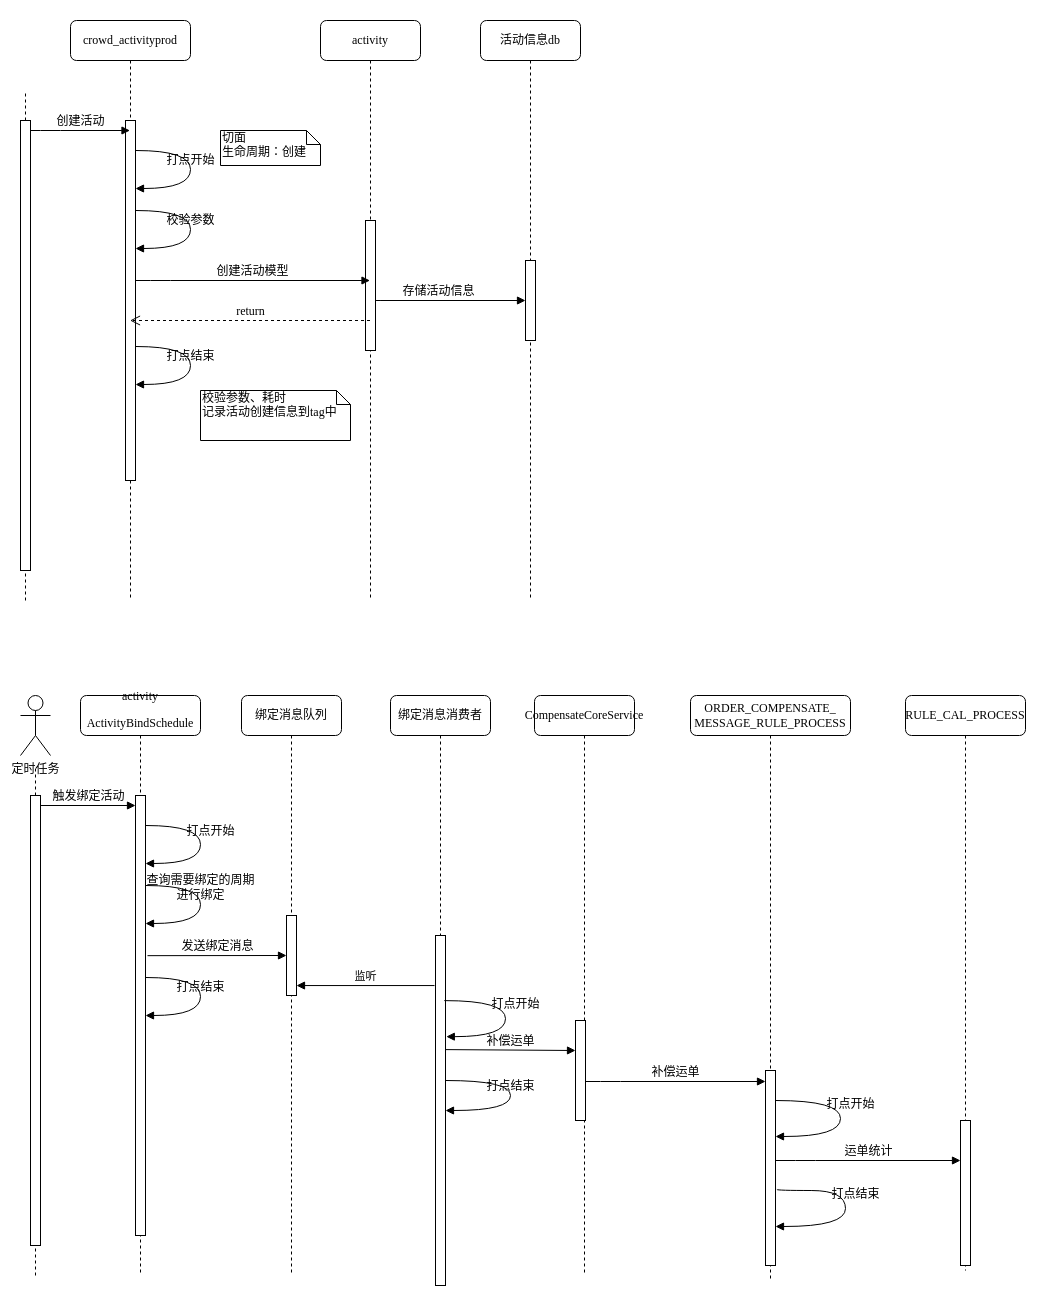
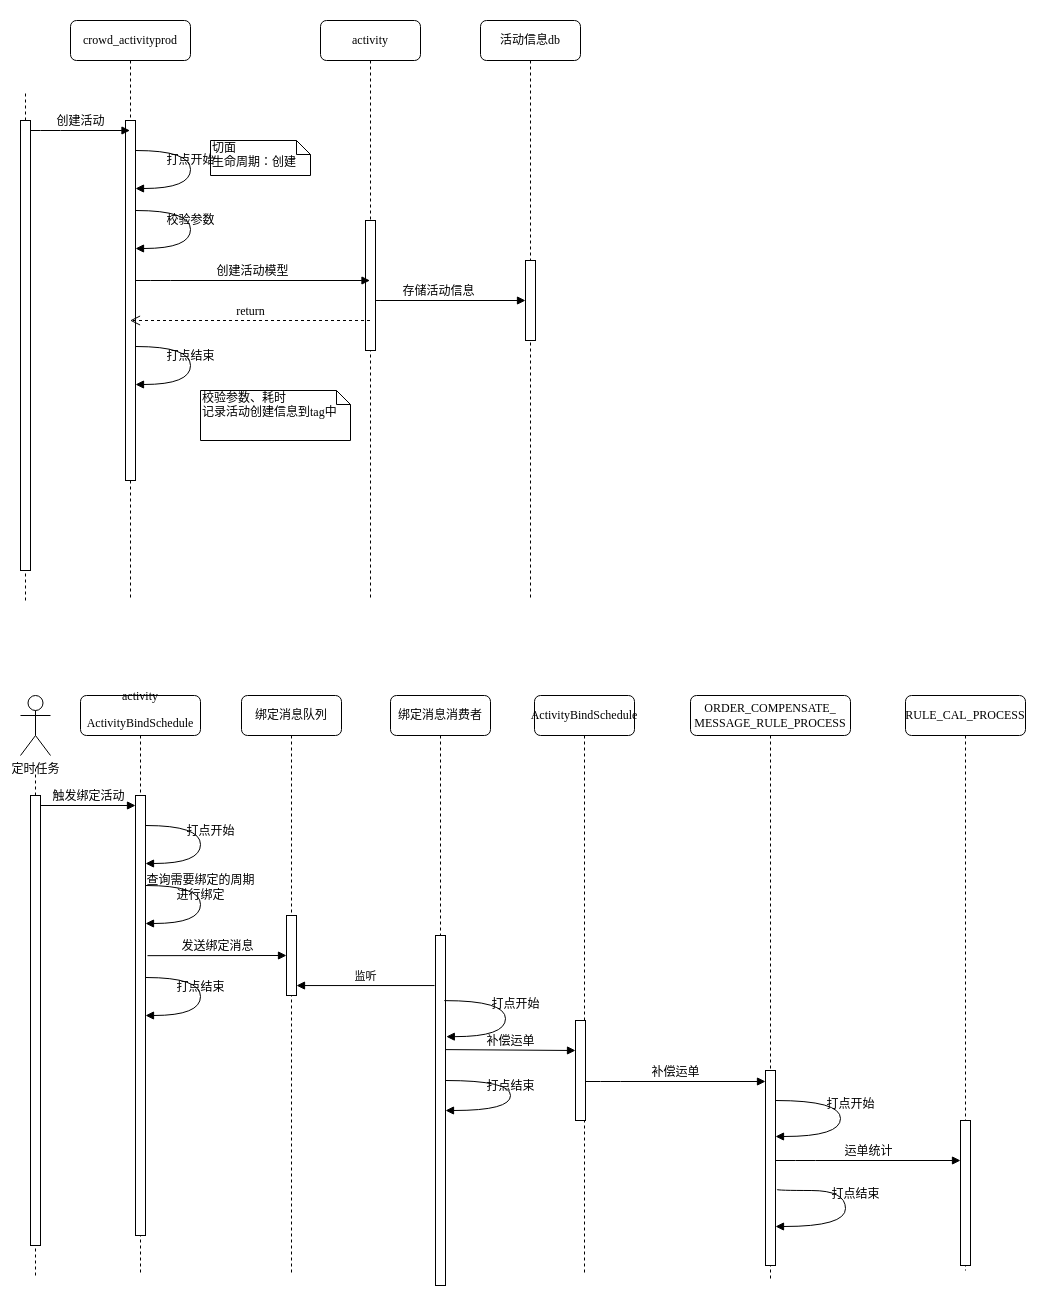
node "切面 生命周期：创建": moved (271, 148) -> (261, 158)
node "CompensateCoreService": label "CompensateCoreService" -> "ActivityBindSchedule"
